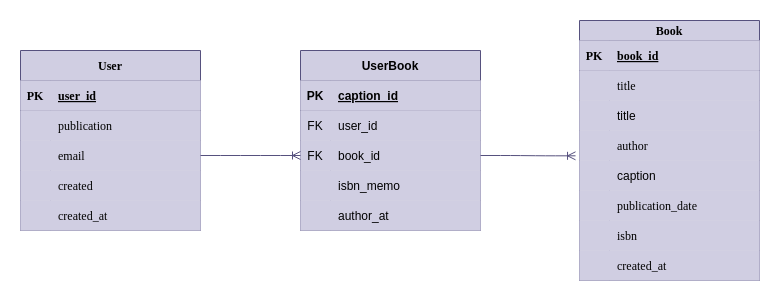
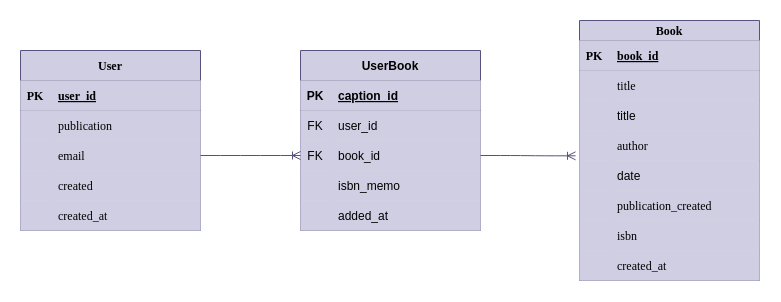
node "caption": label "caption" -> "date"
node "publication_date": label "publication_date" -> "publication_created"
node "author_at": label "author_at" -> "added_at"
